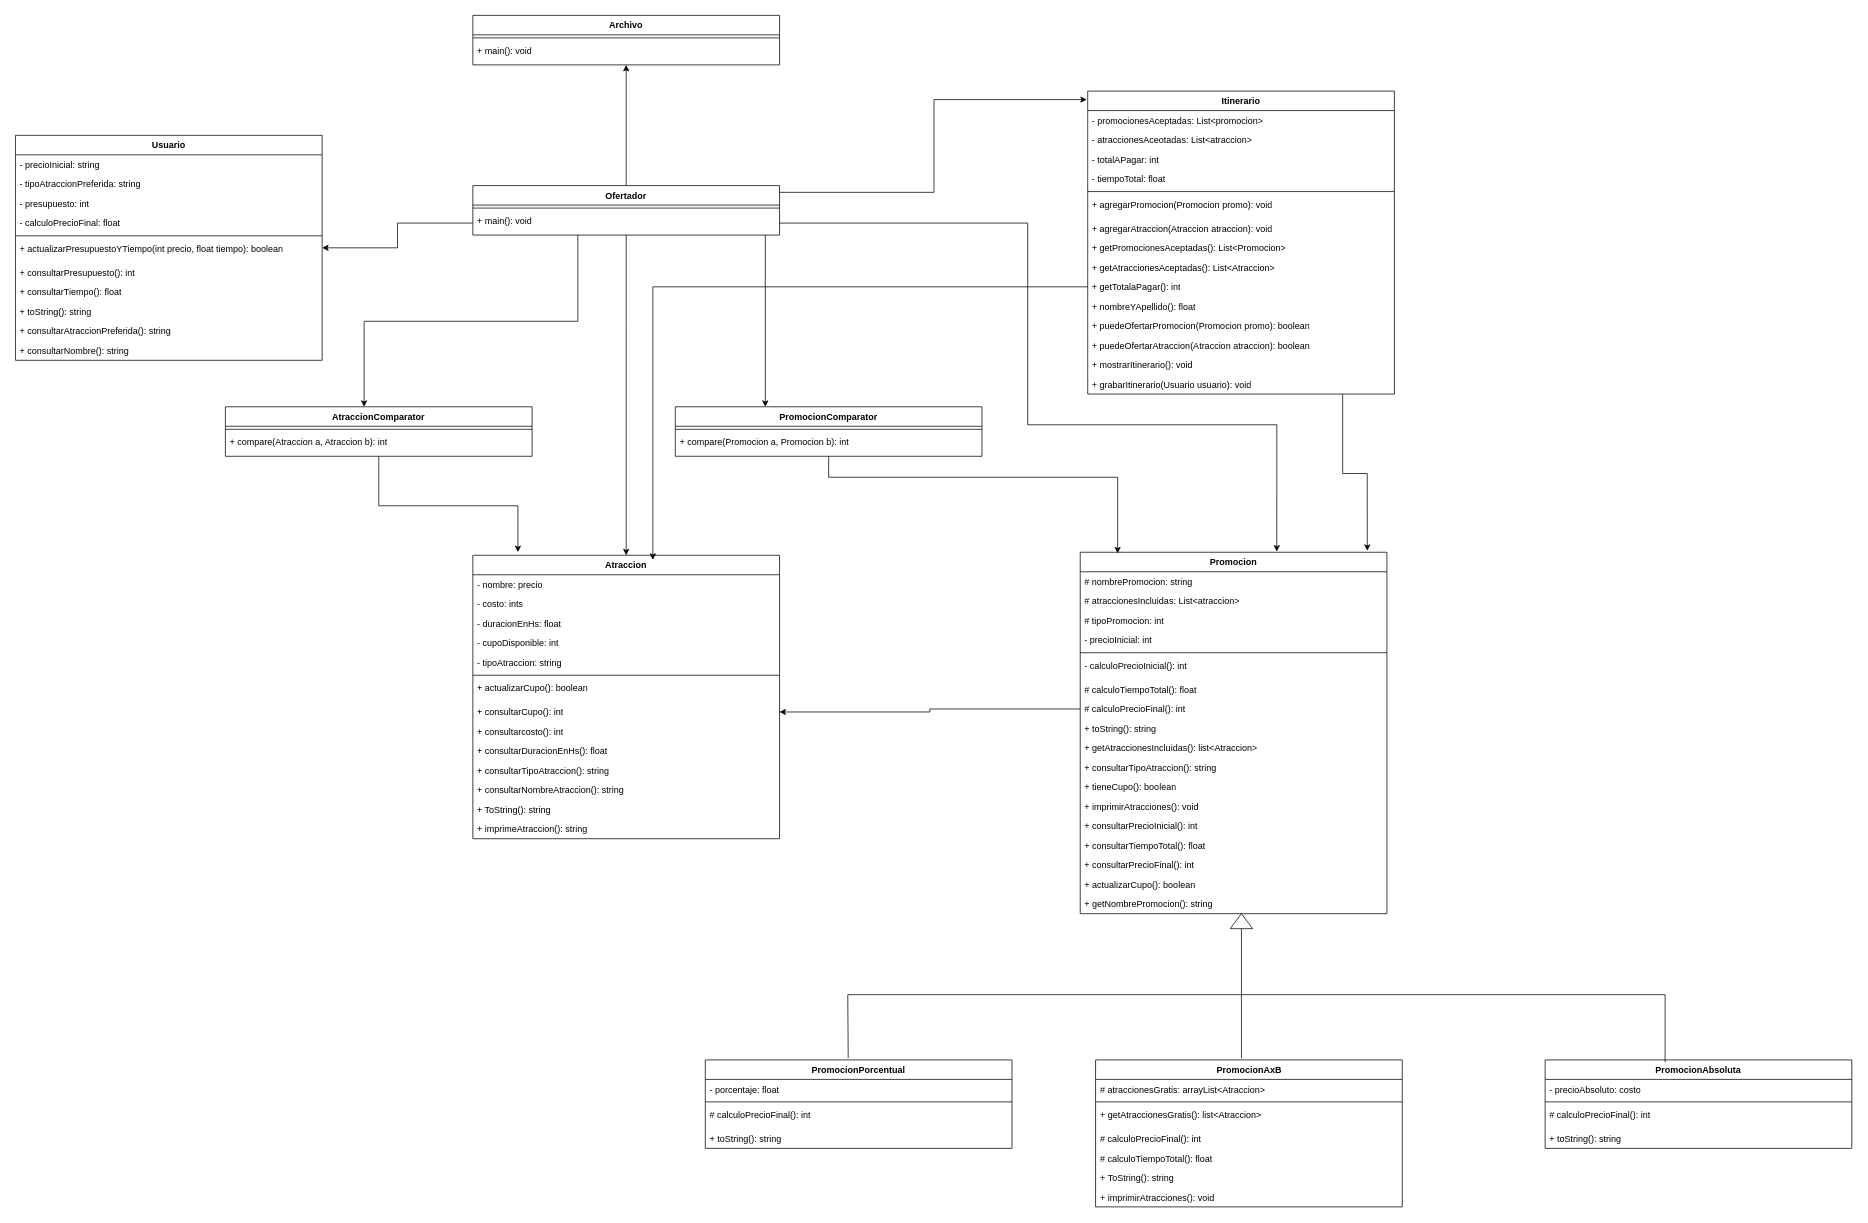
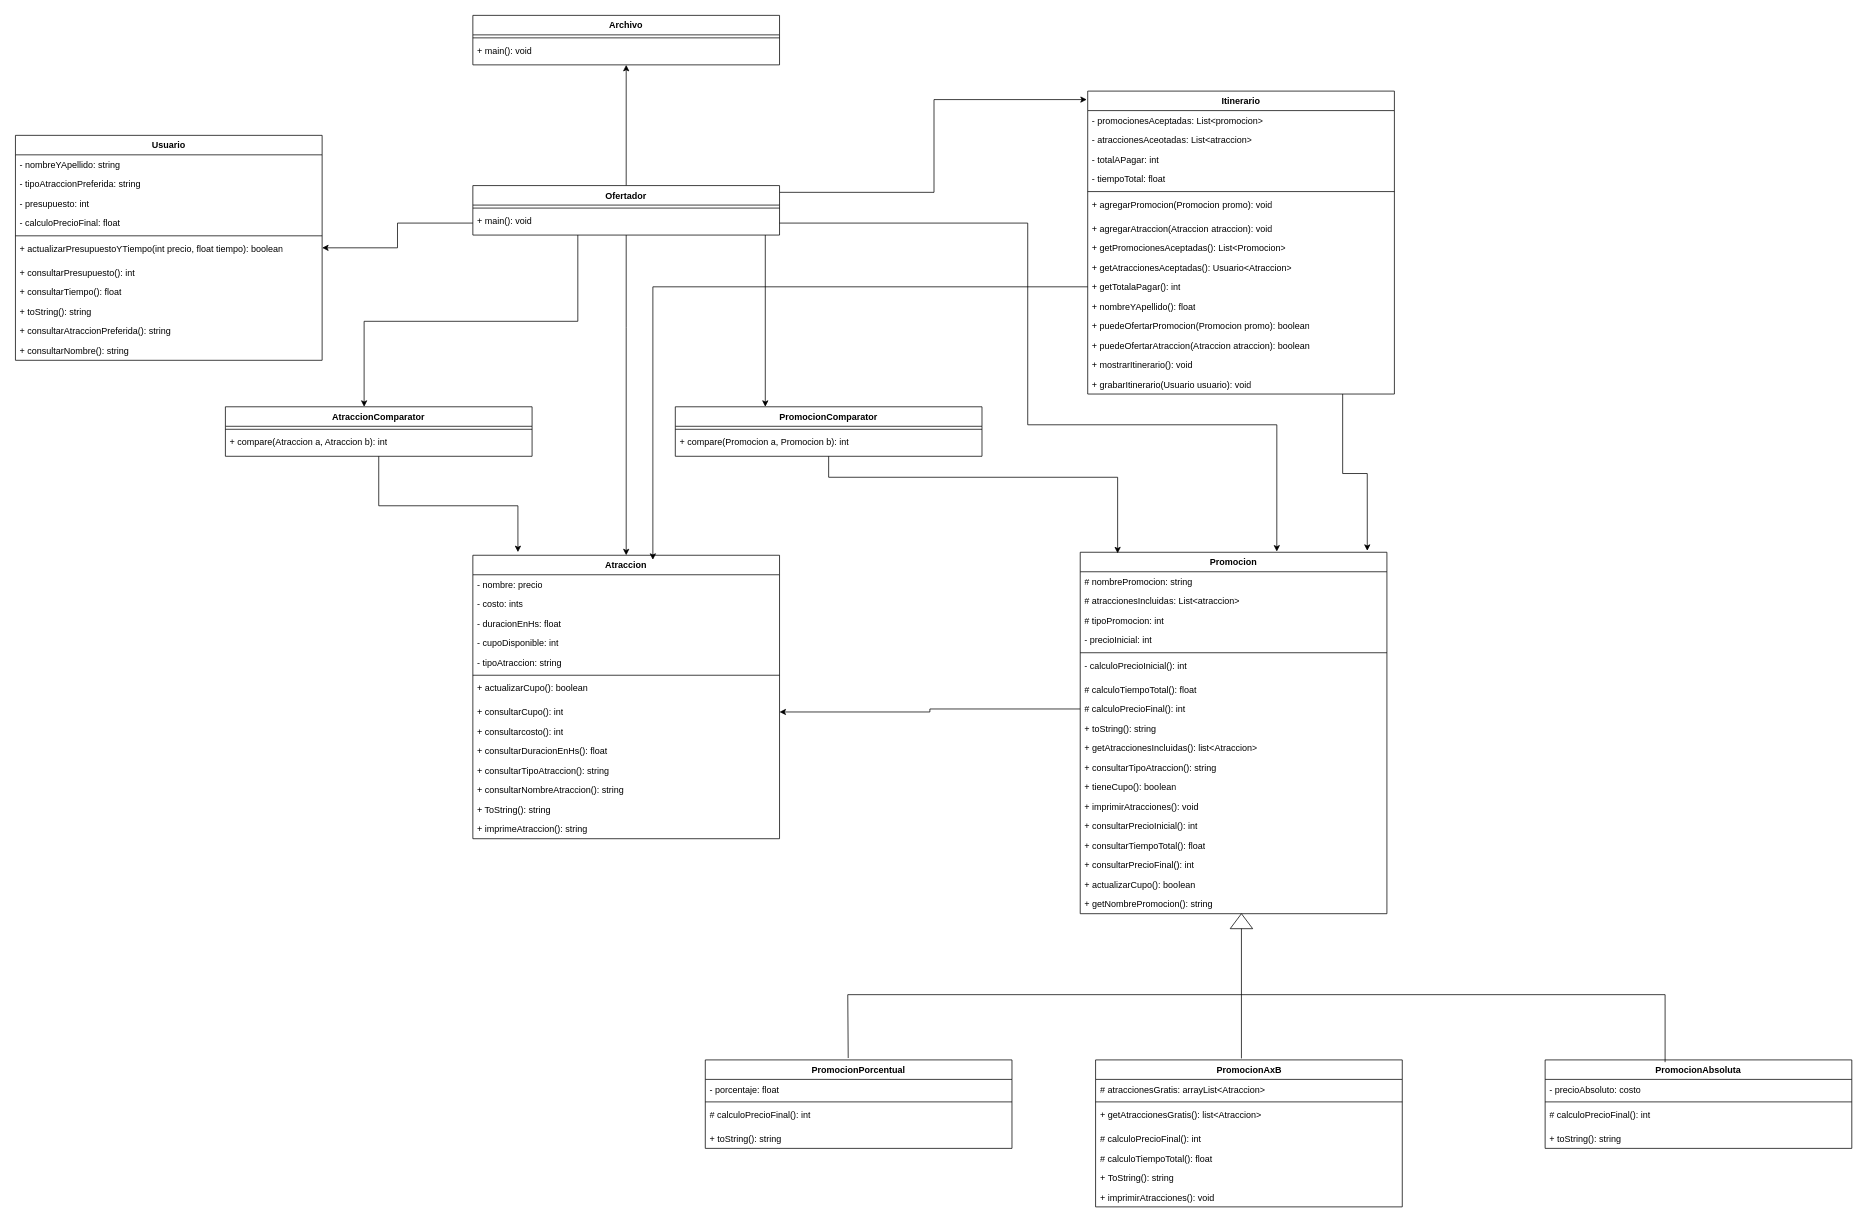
node "- precioInicial: string": label "- precioInicial: string" -> "- nombreYApellido: string"
node "+ getAtraccionesAceptadas(): List<Atraccion>": label "+ getAtraccionesAceptadas(): List<Atraccion>" -> "+ getAtraccionesAceptadas(): Usuario<Atraccion>"
